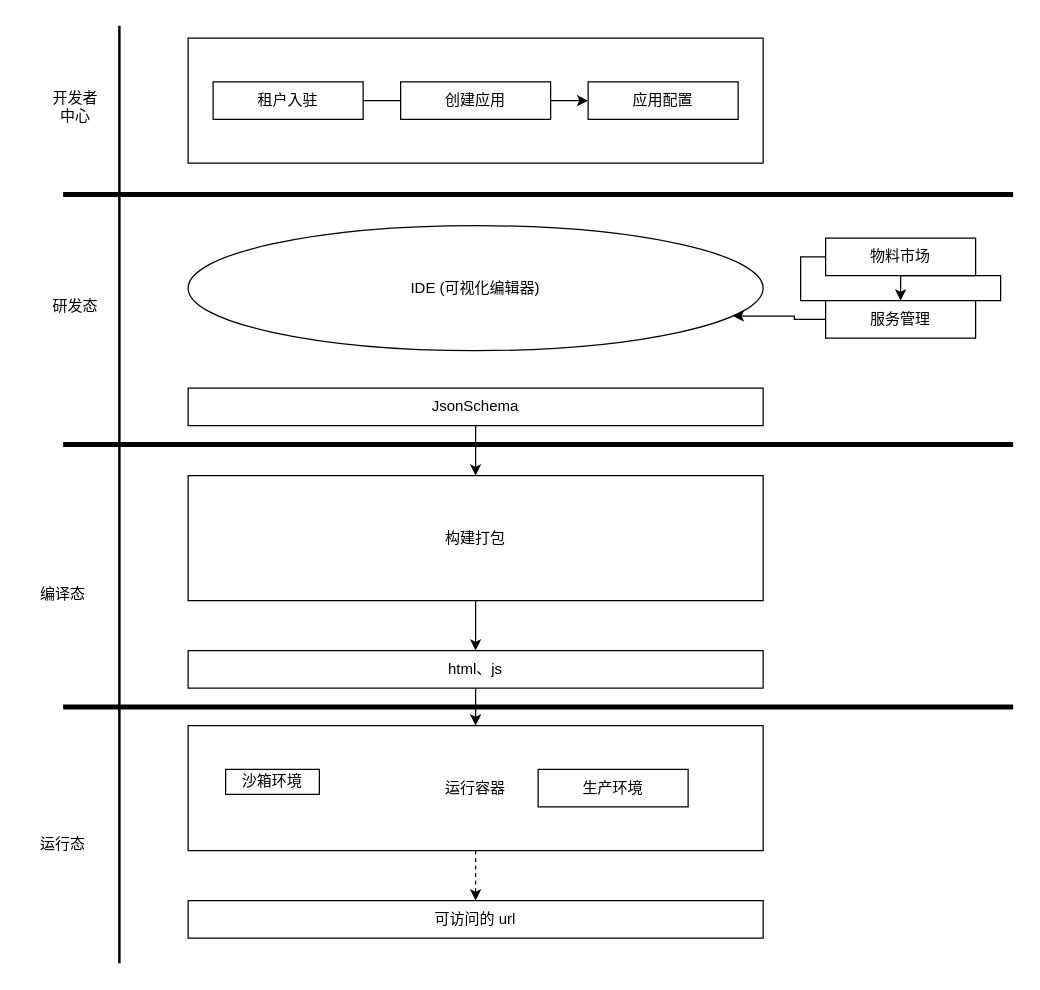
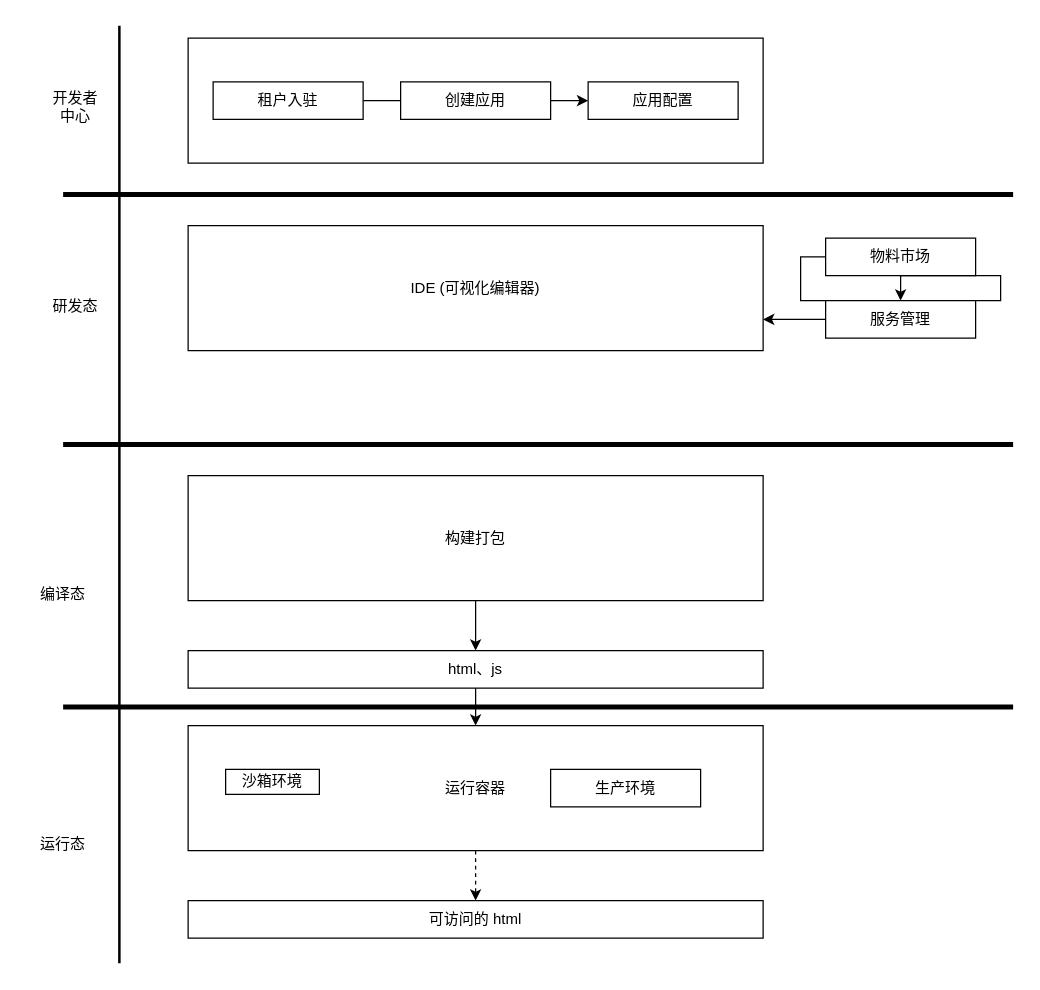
node "IDE (可视化编辑器)": shape ellipse -> rectangle
node "JsonSchema": removed
edge "JsonSchema" -> "构建打包": removed
node "生产环境": moved (613, 788) -> (626, 788)
node "可访问的 url": label "可访问的 url" -> "可访问的 html"
